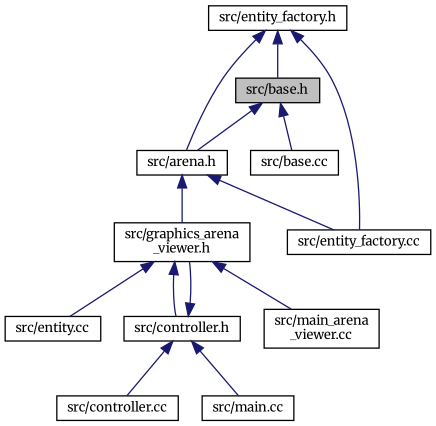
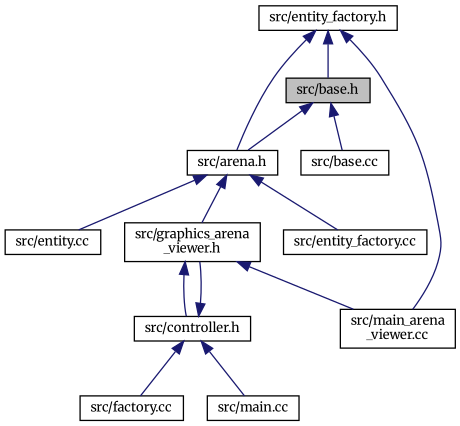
edge "src/entity_factory.cc" -> "src/entity_factory.h": now "src/main_arena _viewer.cc" -> "src/entity_factory.h"
edge "src/entity.cc" -> "src/graphics_arena _viewer.h": now "src/entity.cc" -> "src/arena.h"
node "src/controller.cc": label "src/controller.cc" -> "src/factory.cc"
